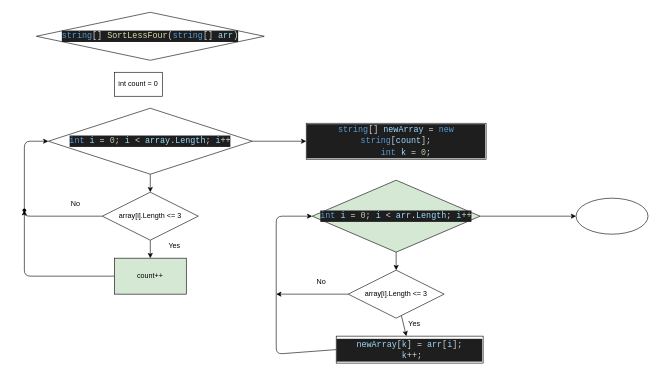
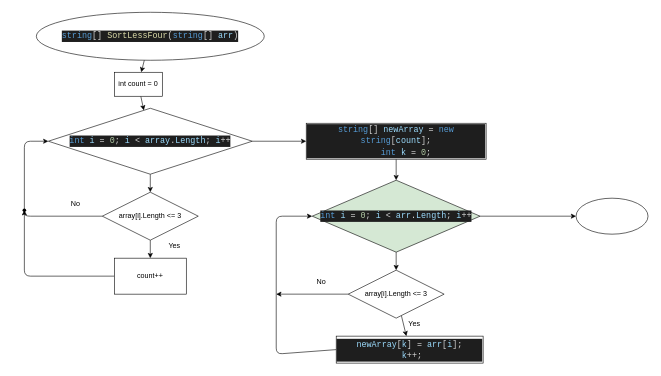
node "string[] SortLessFour(string[] arr)": shape diamond -> ellipse
edge "string[] SortLessFour(string[] arr)" -> "int count = 0": added
edge "int count = 0" -> "int i = 0; i < array.Length; i++": added
edge "string[] newArray = new string[count]; int k = 0;" -> "int i = 0; i < arr.Length; i++": added
node "count++": fillcolor #d5e8d4 -> #ffffff
